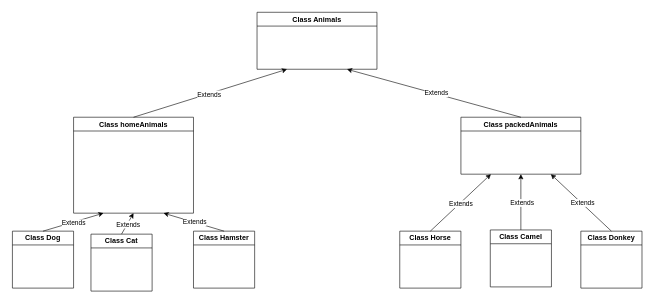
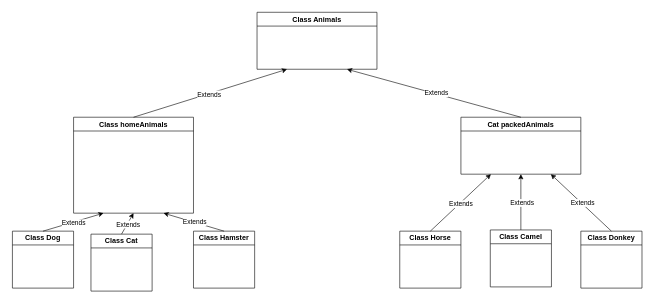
node "Class packedAnimals": label "Class packedAnimals" -> "Cat packedAnimals"
